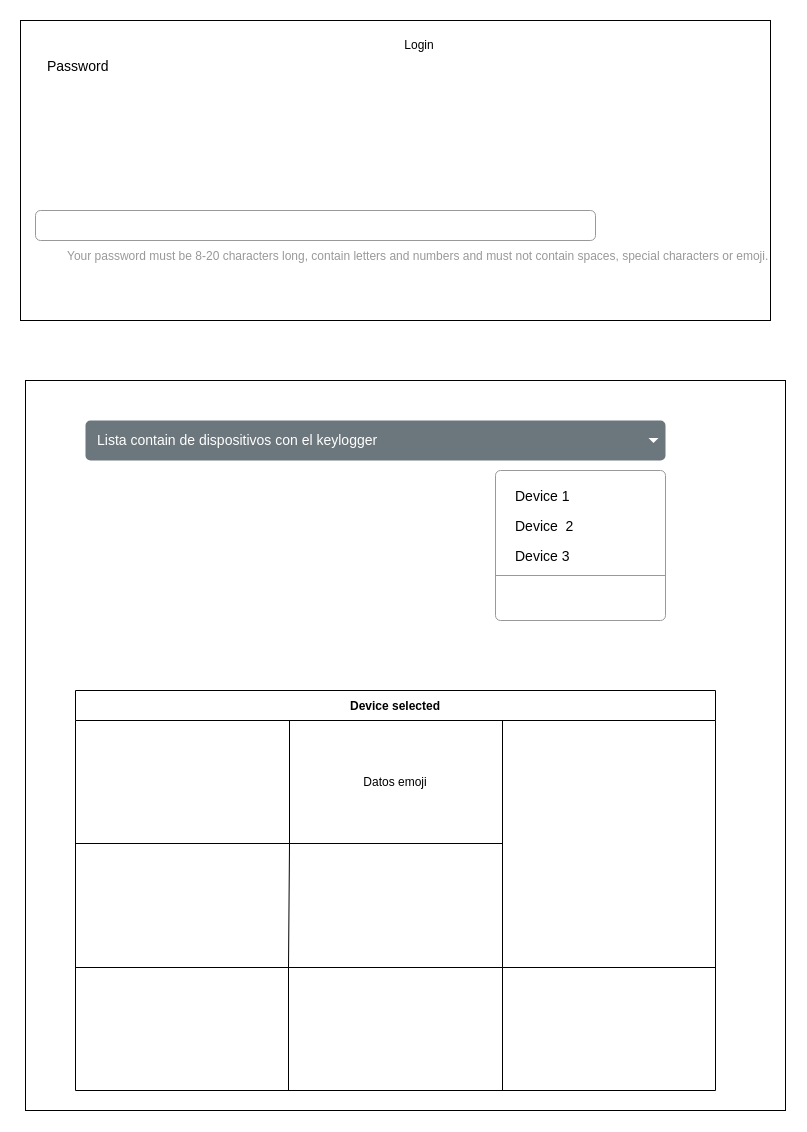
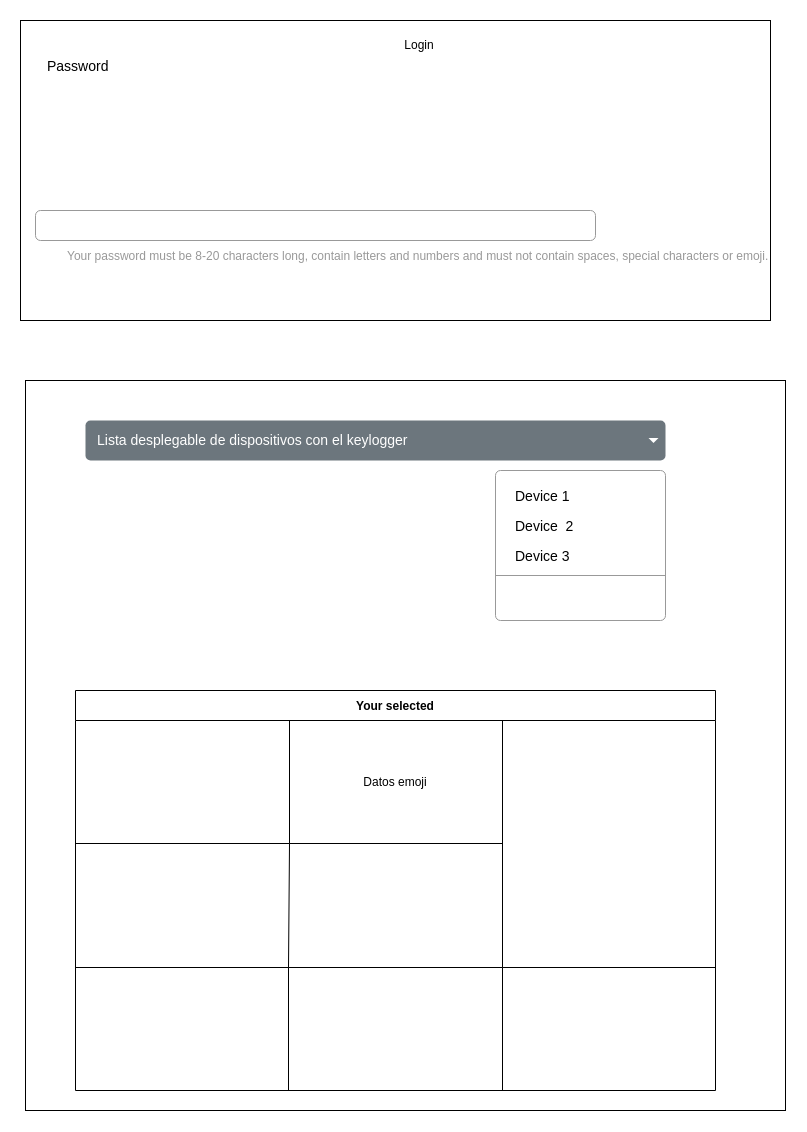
node "Lista contain de dispositivos con el keylogger": label "Lista contain de dispositivos con el keylogger" -> "Lista desplegable de dispositivos con el keylogger"
node "Device selected": label "Device selected" -> "Your selected"
